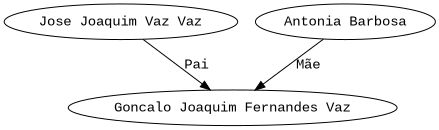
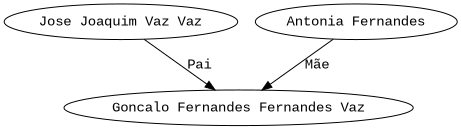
node "Antonia Barbosa": label "Antonia Barbosa" -> "Antonia Fernandes"
node "Goncalo Joaquim Fernandes Vaz": label "Goncalo Joaquim Fernandes Vaz" -> "Goncalo Fernandes Fernandes Vaz"
